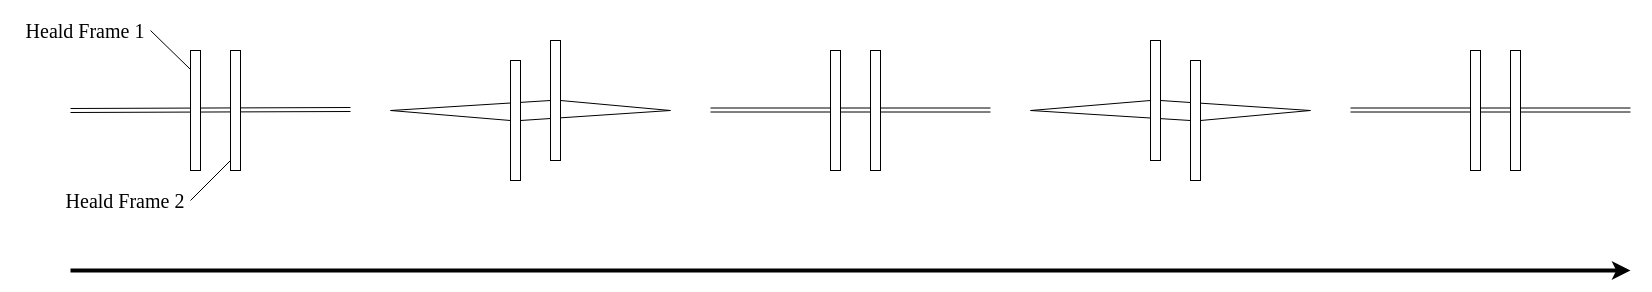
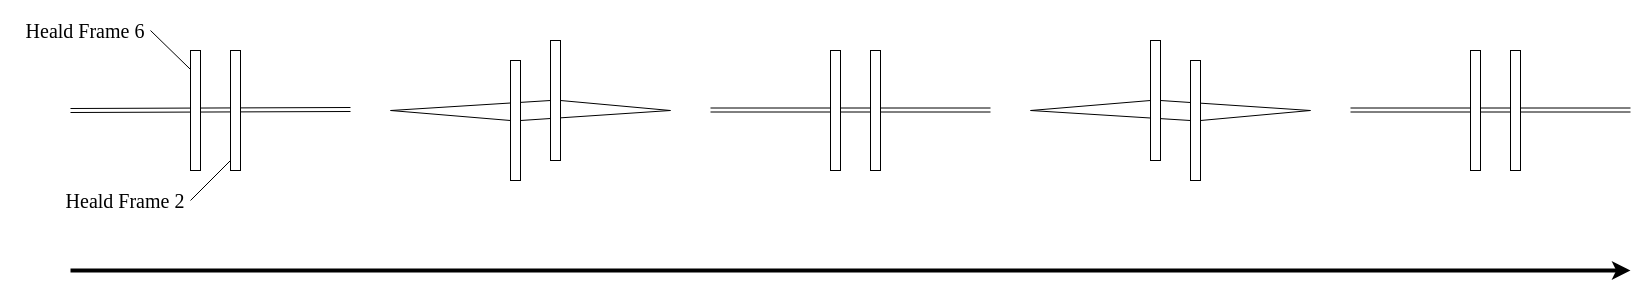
node "Heald Frame 1": label "Heald Frame 1" -> "Heald Frame 6"
